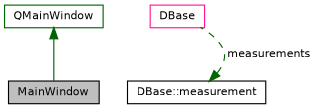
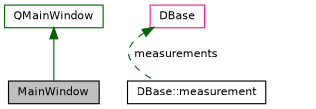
edge "DBase" -> "DBase::measurement": reversed
